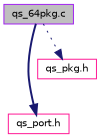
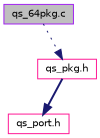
edge "qs_64pkg.c" -> "qs_port.h": now "qs_pkg.h" -> "qs_port.h"
